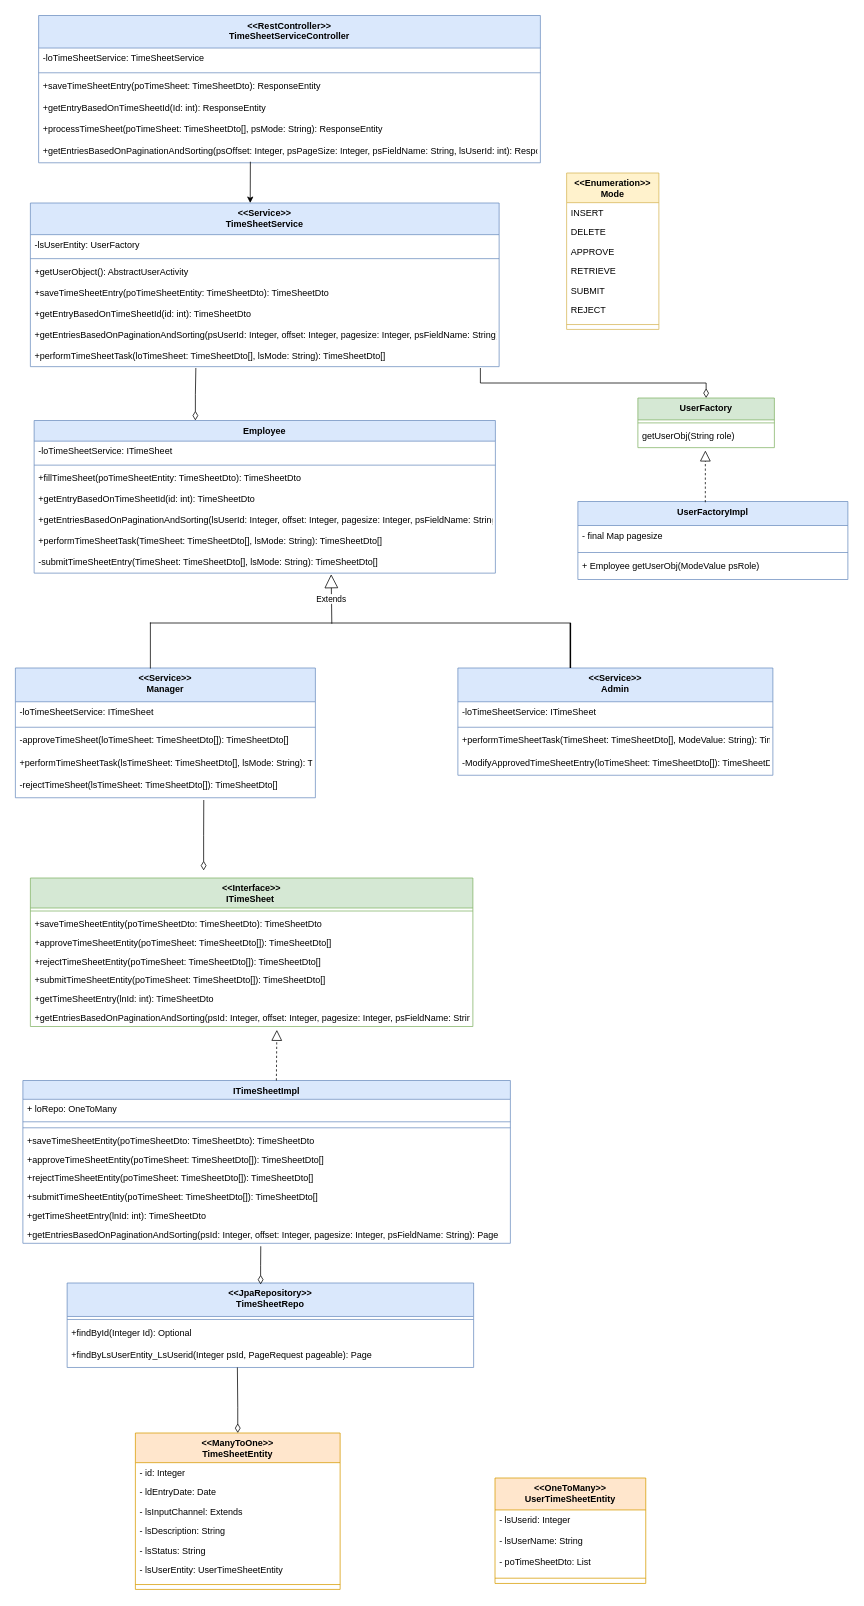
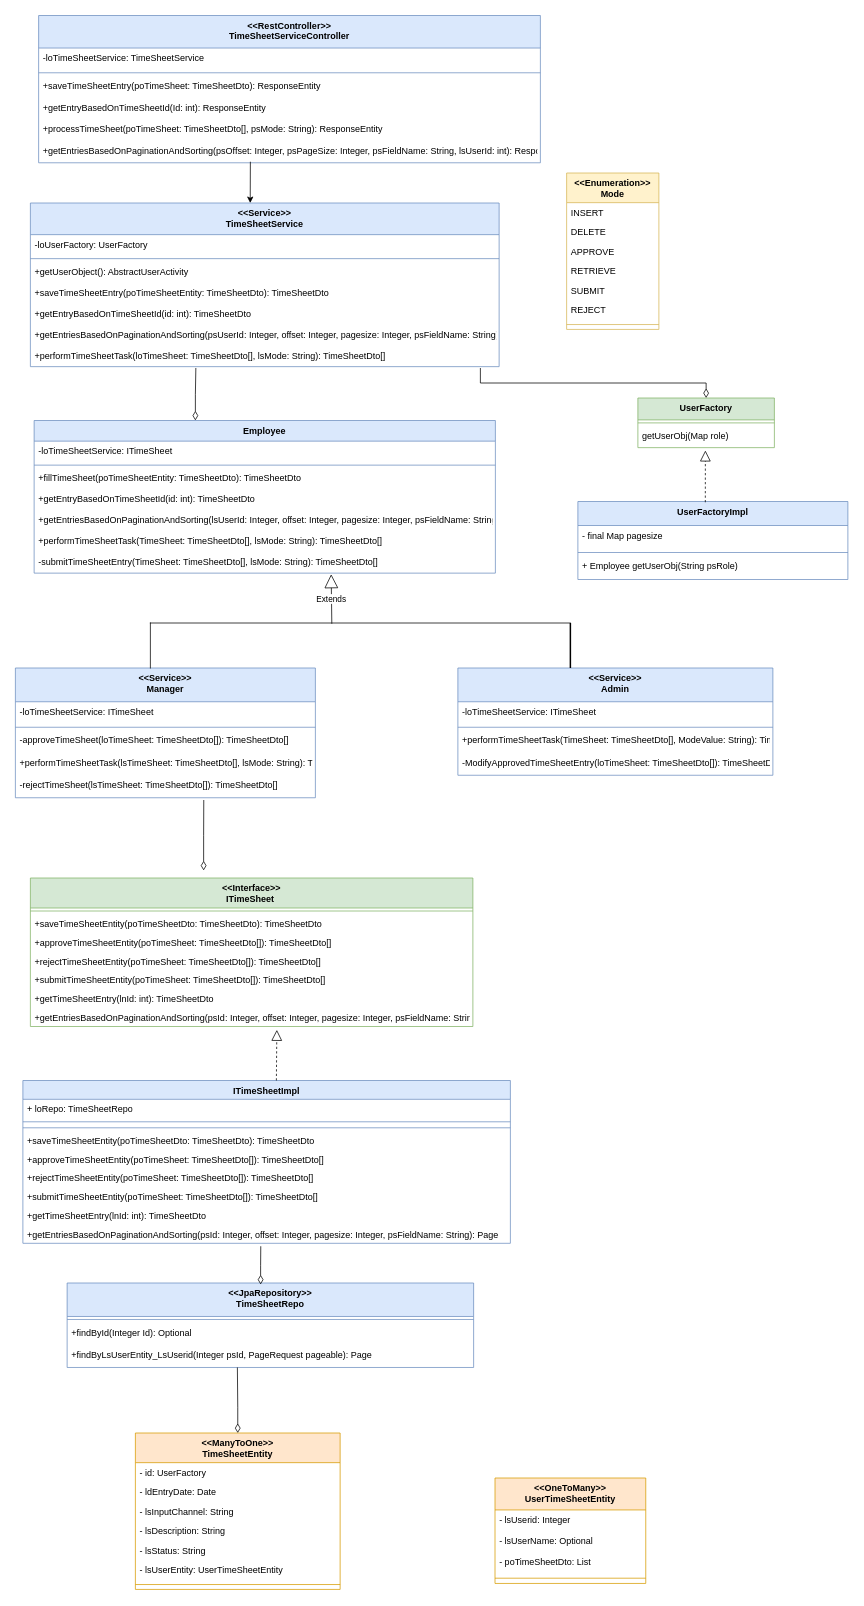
node "-lsUserEntity: UserFactory": label "-lsUserEntity: UserFactory" -> "-loUserFactory: UserFactory"
node "getUserObj(String role)": label "getUserObj(String role)" -> "getUserObj(Map role)"
node "+ Employee getUserObj(ModeValue psRole)": label "+ Employee getUserObj(ModeValue psRole)" -> "+ Employee getUserObj(String psRole)"
node "+ loRepo: OneToMany": label "+ loRepo: OneToMany" -> "+ loRepo: TimeSheetRepo"
node "- id: Integer": label "- id: Integer" -> "- id: UserFactory"
node "- lsInputChannel: Extends": label "- lsInputChannel: Extends" -> "- lsInputChannel: String"
node "- lsUserName: String": label "- lsUserName: String" -> "- lsUserName: Optional"
